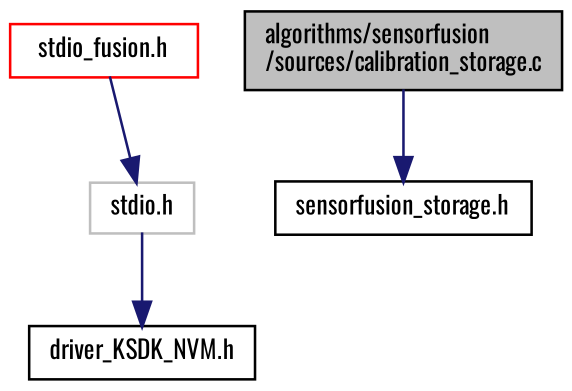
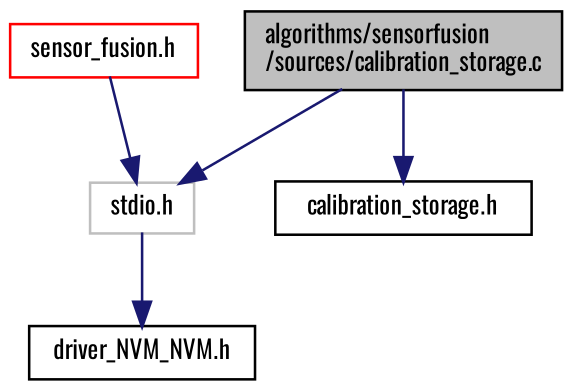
node "stdio_fusion.h": label "stdio_fusion.h" -> "sensor_fusion.h"
edge "algorithms/sensorfusion /sources/calibration_storage.c" -> "stdio.h": added
node "sensorfusion_storage.h": label "sensorfusion_storage.h" -> "calibration_storage.h"
node "driver_KSDK_NVM.h": label "driver_KSDK_NVM.h" -> "driver_NVM_NVM.h"
